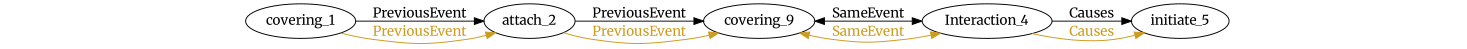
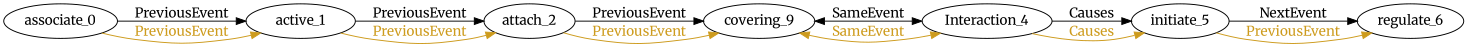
node "associate_0": added
node "covering_1": label "covering_1" -> "active_1"
node "regulate_6": added
